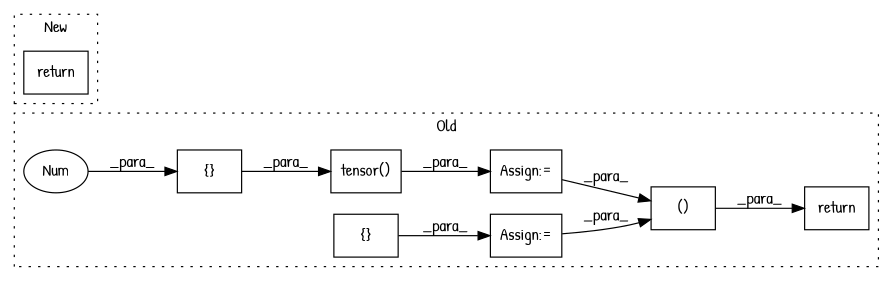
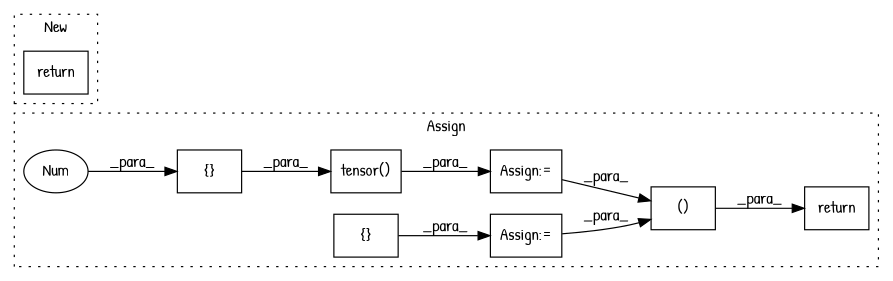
cluster "Old": label "Old" -> "Assign"
